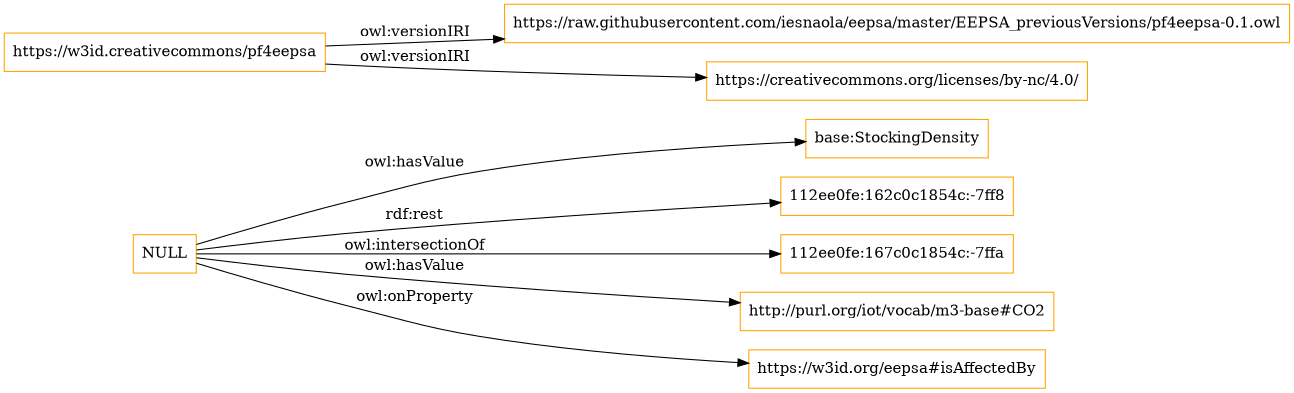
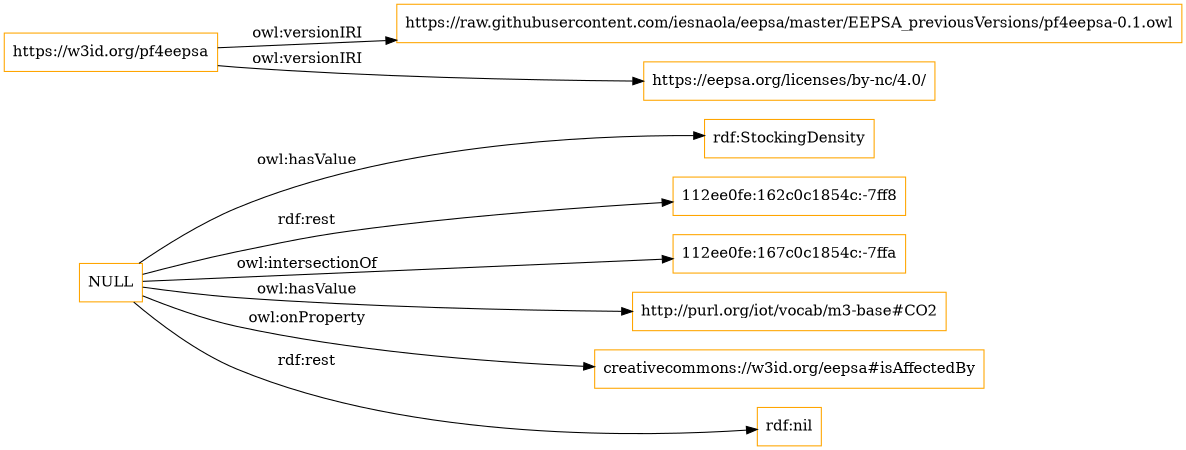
node "https://w3id.creativecommons/pf4eepsa": label "https://w3id.creativecommons/pf4eepsa" -> "https://w3id.org/pf4eepsa"
node "https://creativecommons.org/licenses/by-nc/4.0/": label "https://creativecommons.org/licenses/by-nc/4.0/" -> "https://eepsa.org/licenses/by-nc/4.0/"
node "base:StockingDensity": label "base:StockingDensity" -> "rdf:StockingDensity"
node "https://w3id.org/eepsa#isAffectedBy": label "https://w3id.org/eepsa#isAffectedBy" -> "creativecommons://w3id.org/eepsa#isAffectedBy"
node "rdf:nil": added
